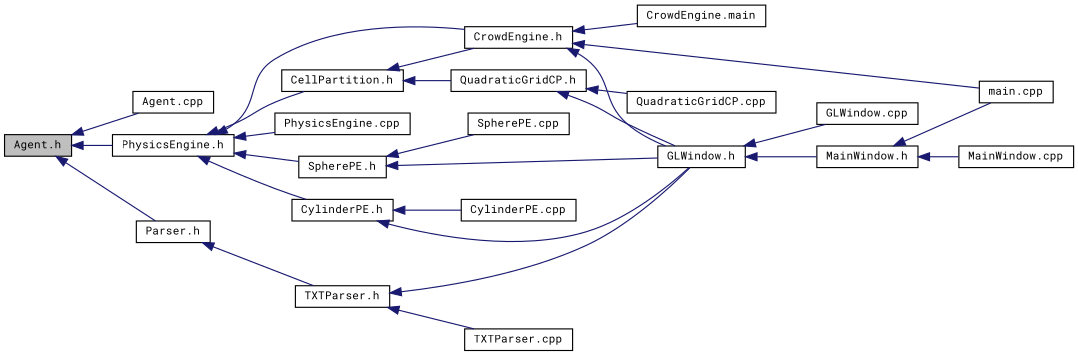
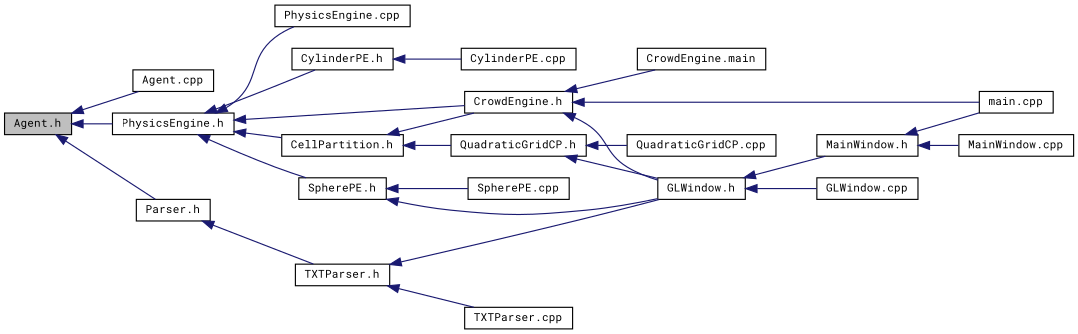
edge "GLWindow.h" -> "CylinderPE.h": removed
